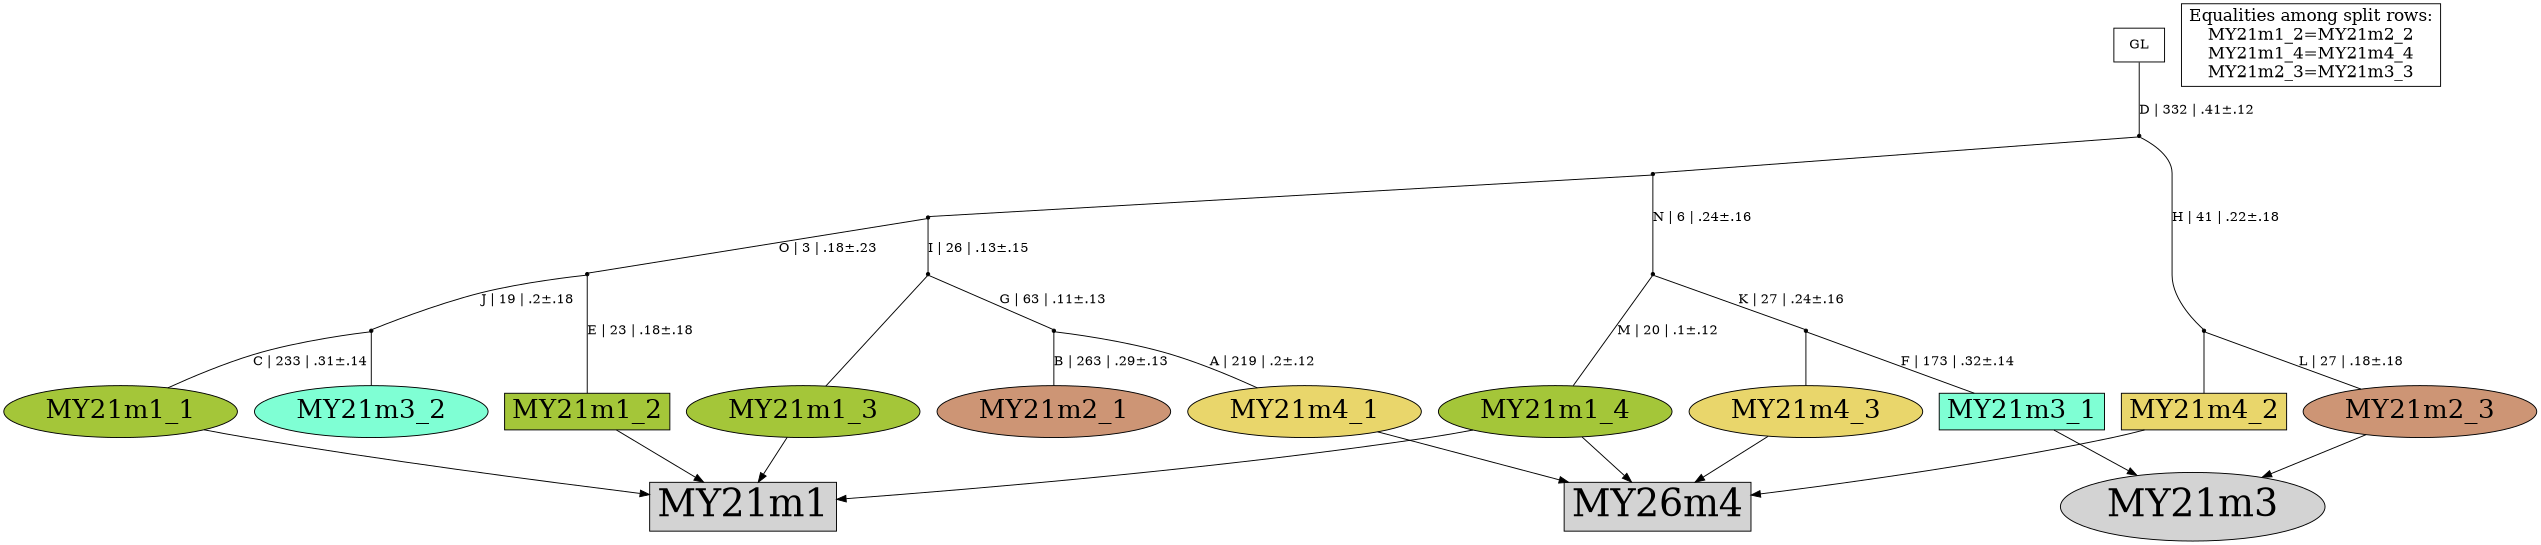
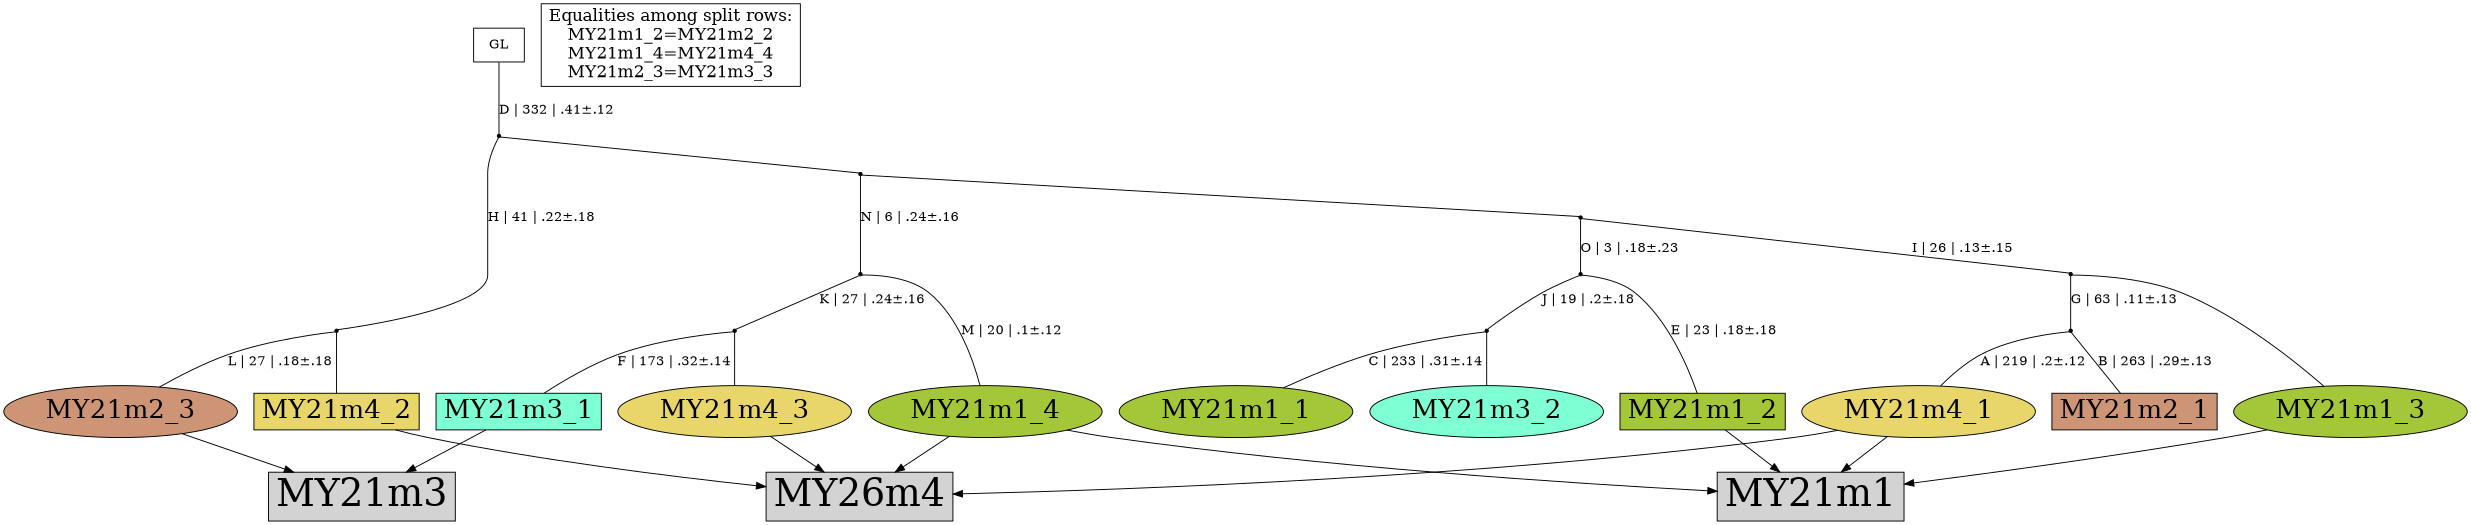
node "MY21m2_1": shape ellipse -> box
edge "MY21m1_1" -> "MY21m1": now "MY21m4_1" -> "MY21m1"
node "MY21m3": shape ellipse -> box
